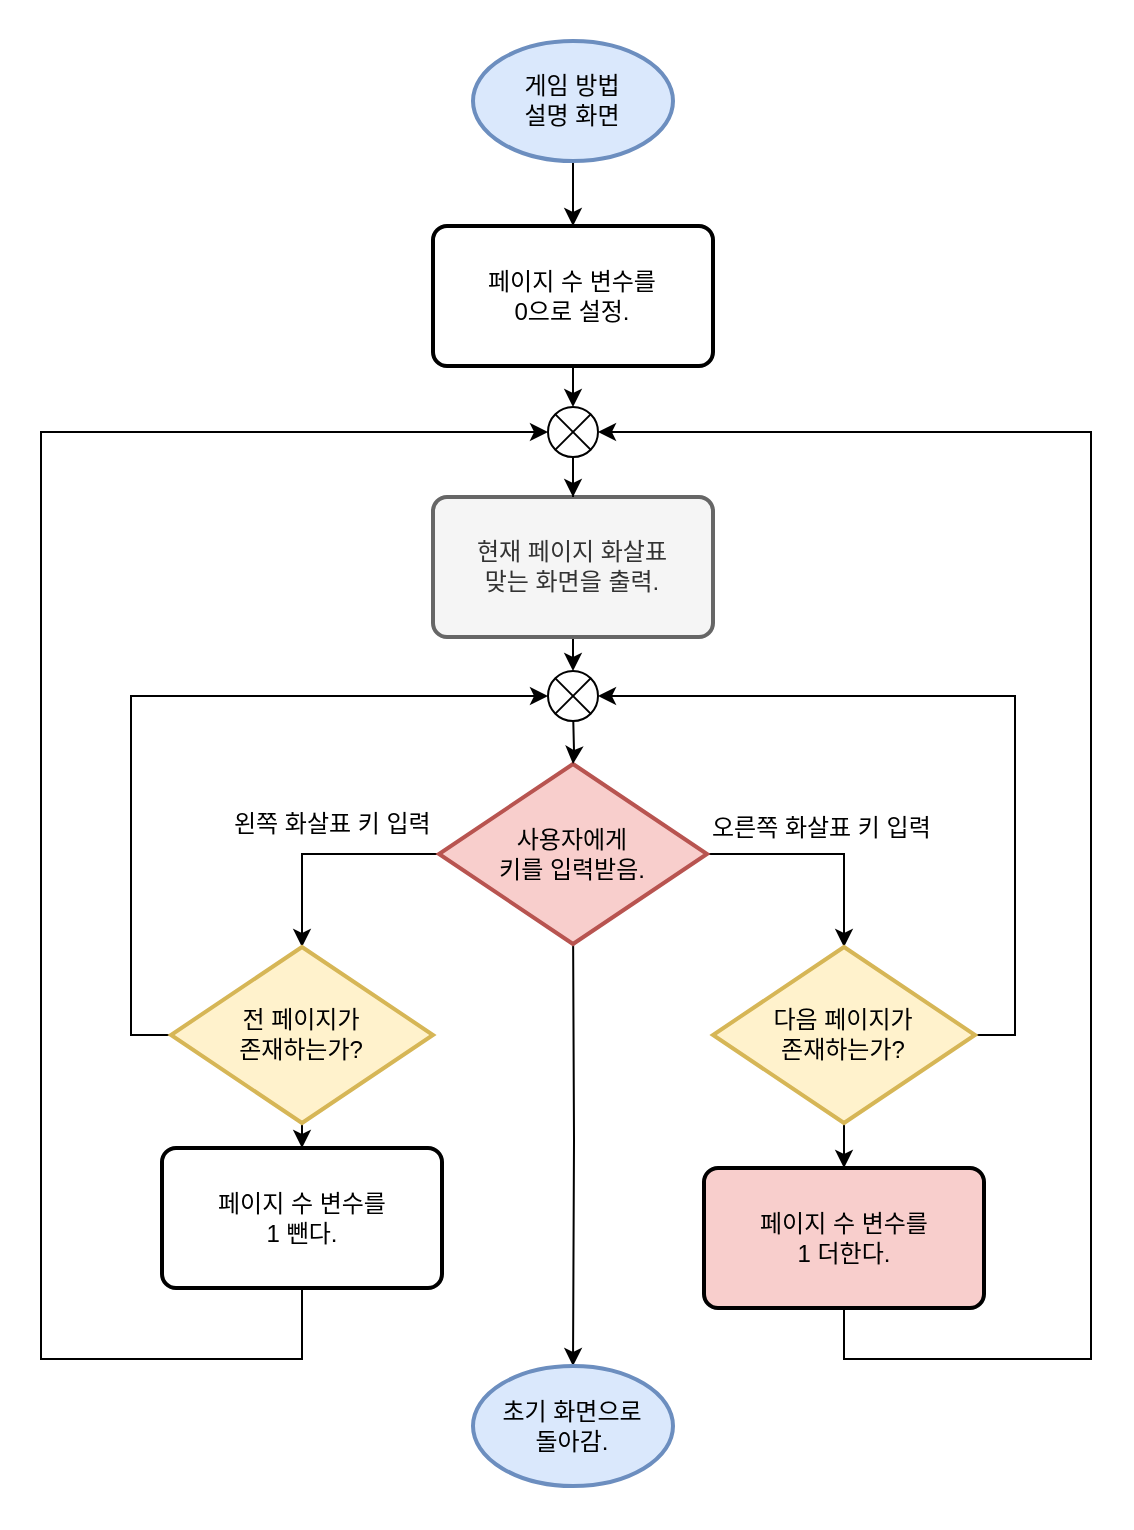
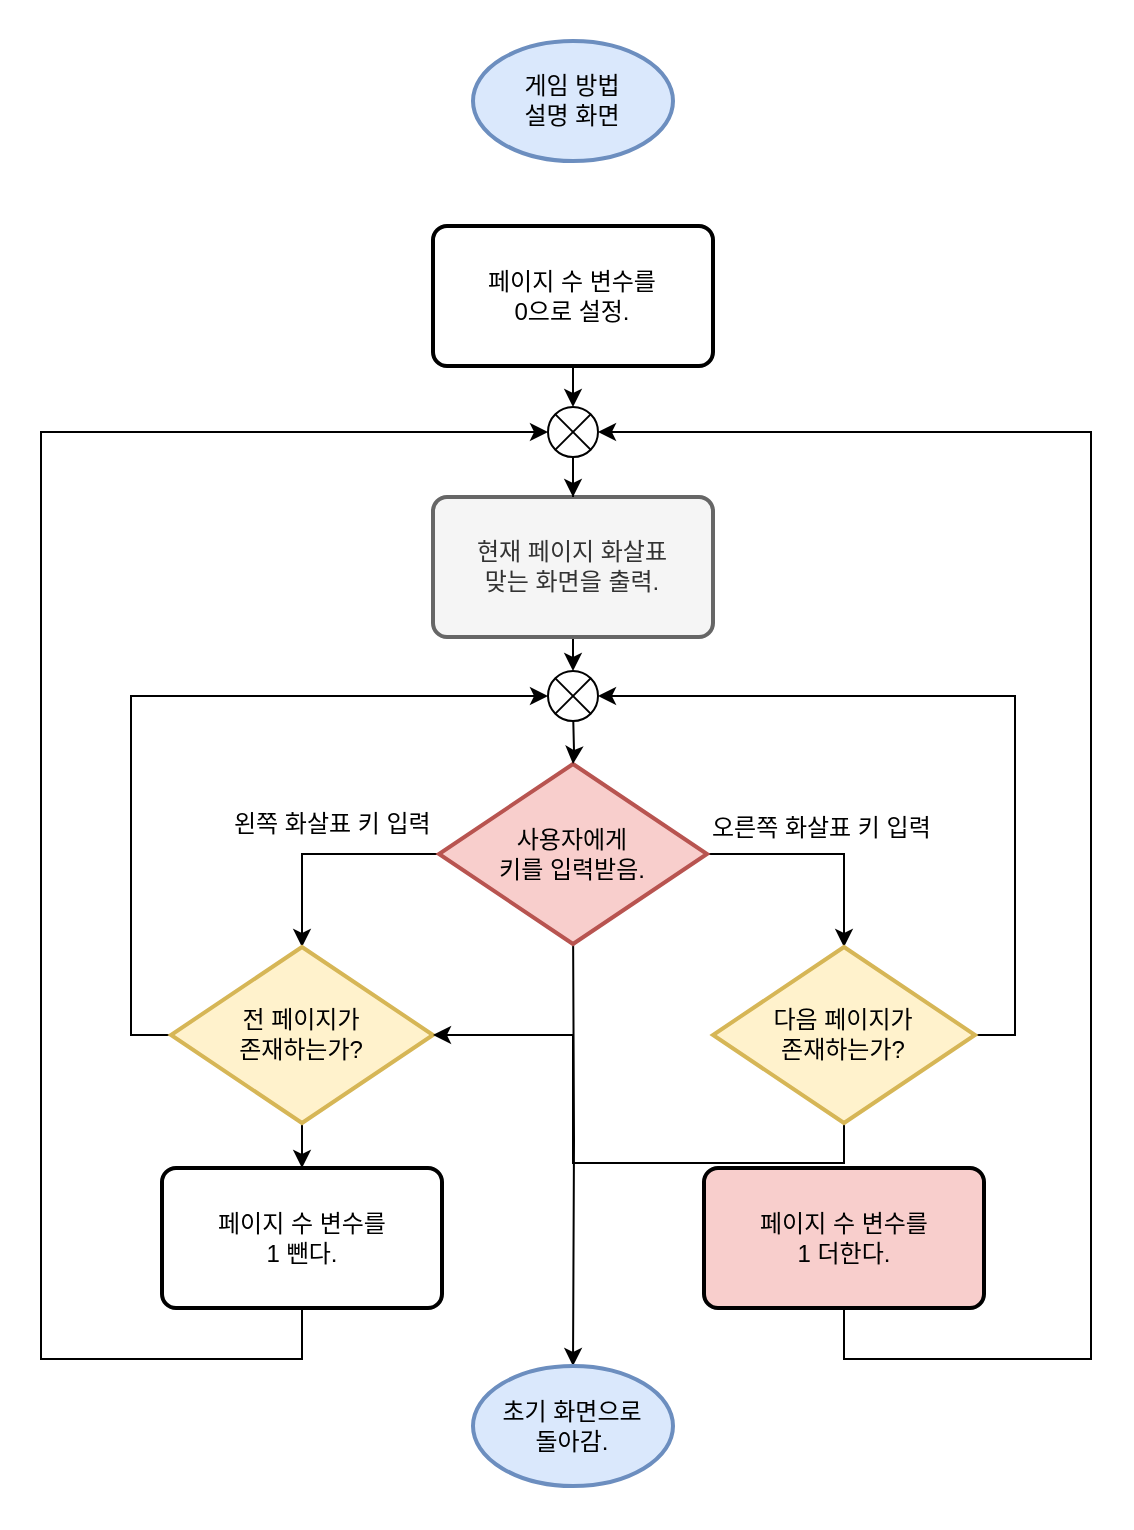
edge "게임 방법 설명 화면" -> "페이지 수 변수를 0으로 설정.": removed
edge "다음 페이지가 존재하는가?" -> "페이지 수 변수를 1 더한다.": now "다음 페이지가 존재하는가?" -> "전 페이지가 존재하는가?"
node "페이지 수 변수를 1 뺀다.": moved (302, 1218) -> (302, 1238)
